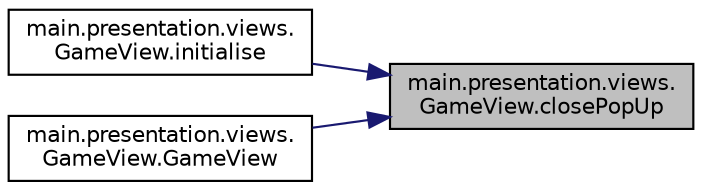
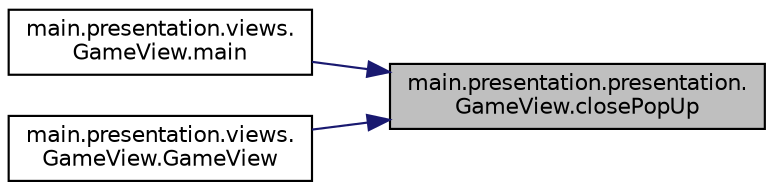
node "main.presentation.views. GameView.initialise": label "main.presentation.views. GameView.initialise" -> "main.presentation.views. GameView.main"
node "main.presentation.views. GameView.closePopUp": label "main.presentation.views. GameView.closePopUp" -> "main.presentation.presentation. GameView.closePopUp"
